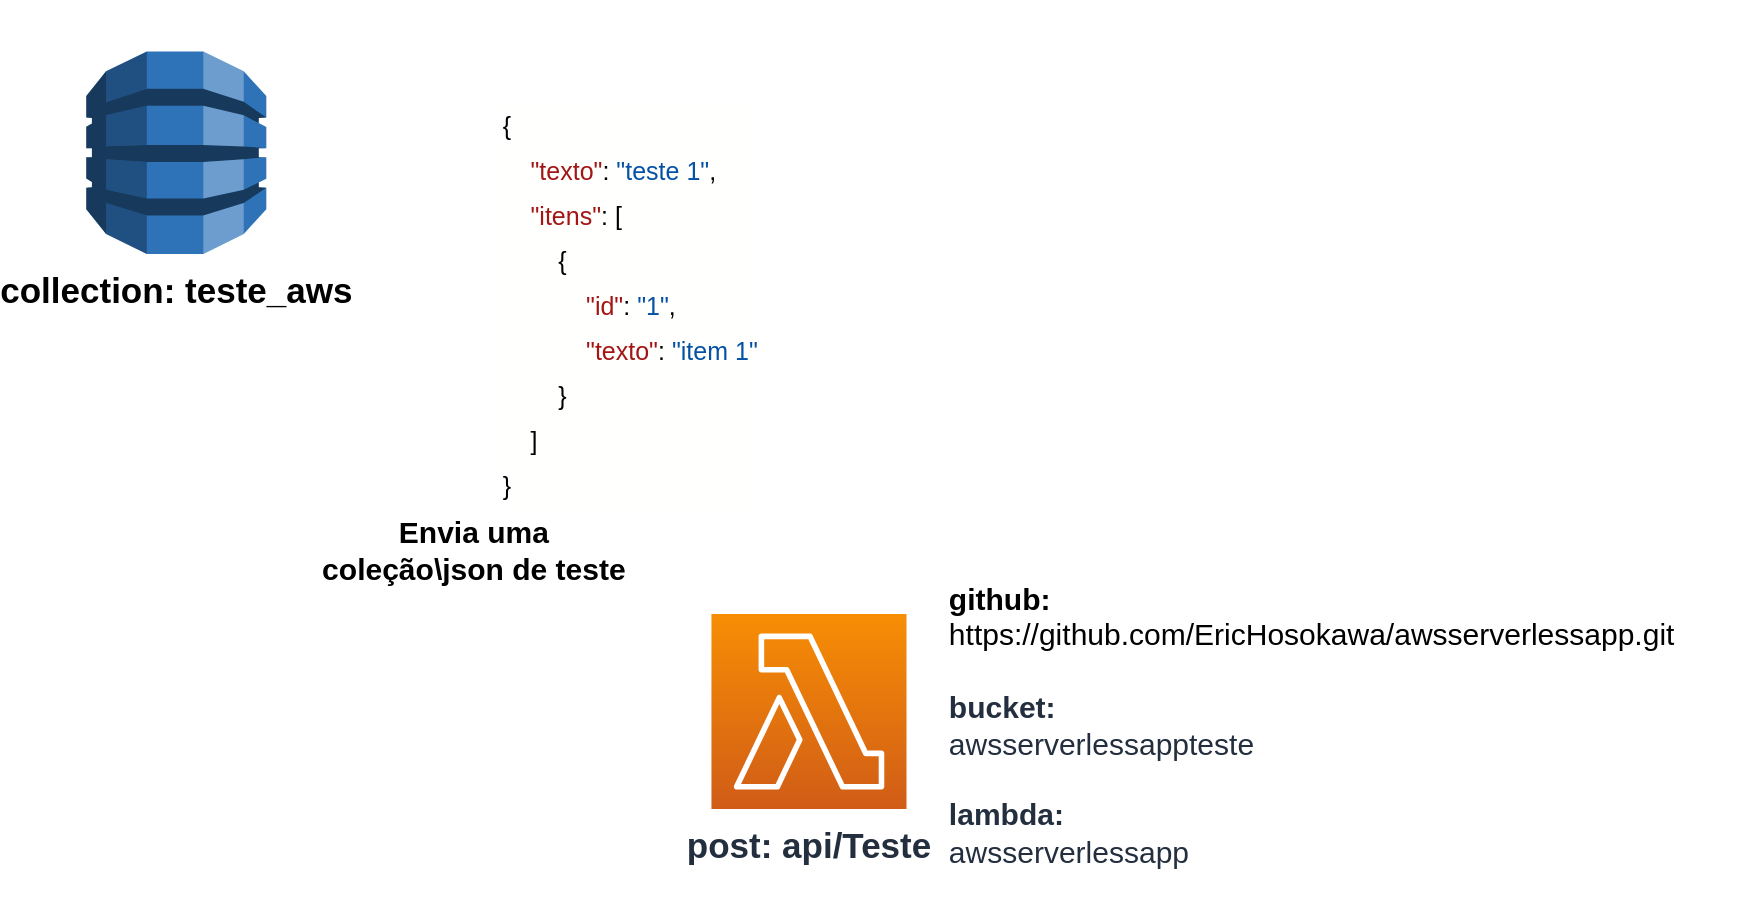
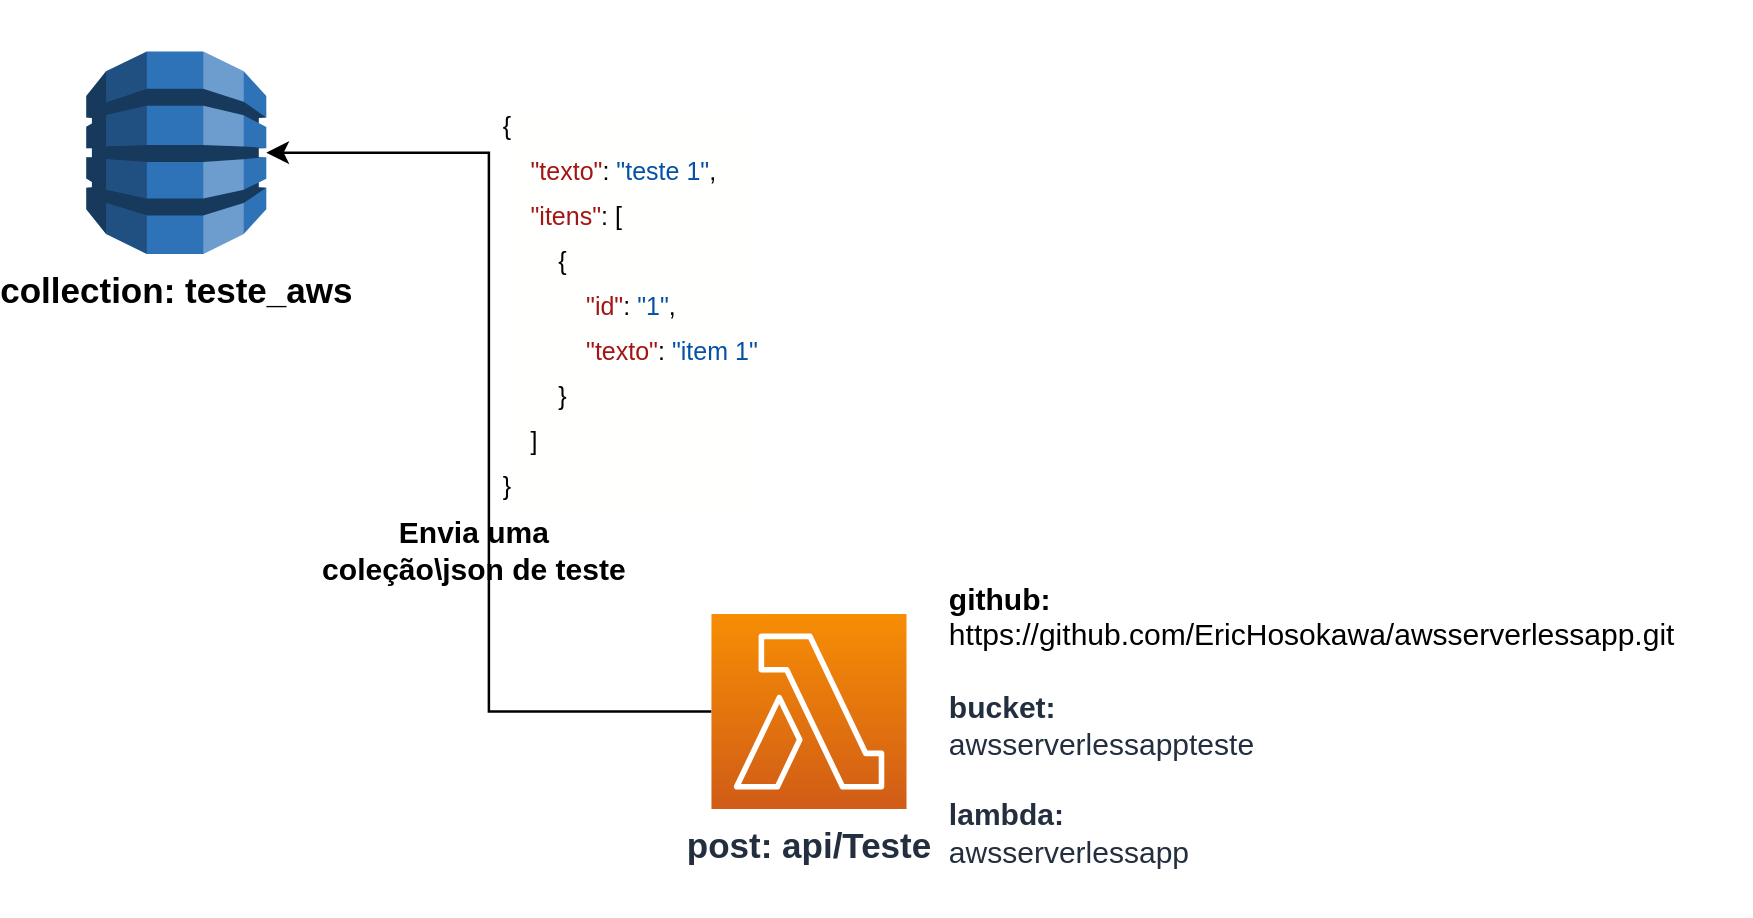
edge "post: api/Teste" -> "collection: teste_aws": added
